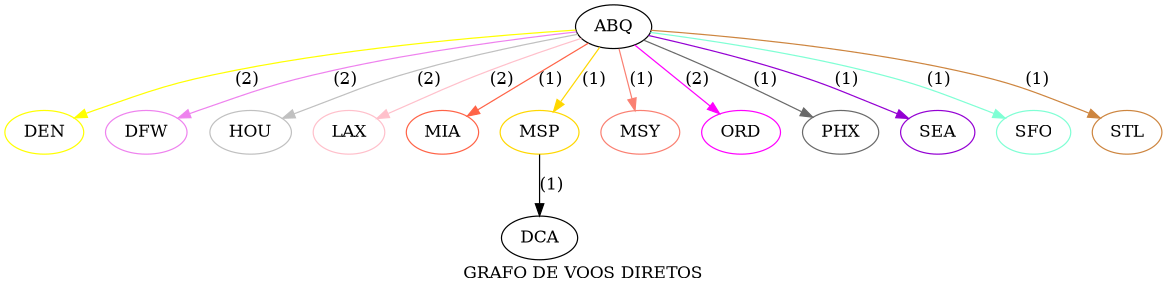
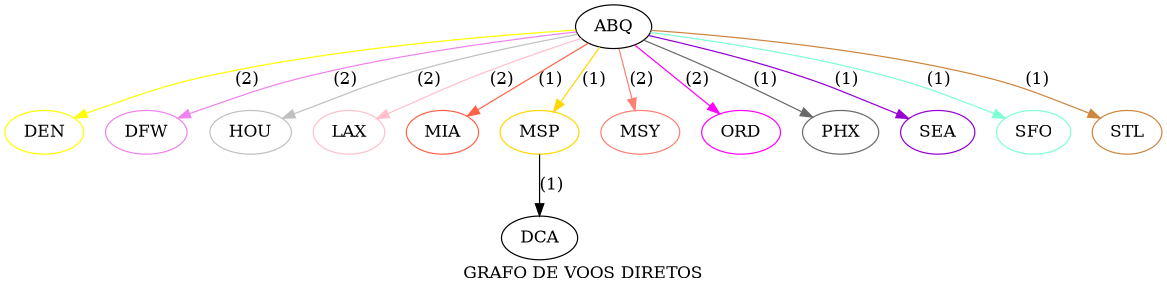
edge "ABQ" -> "MSY": label "(1)" -> "(2)"
